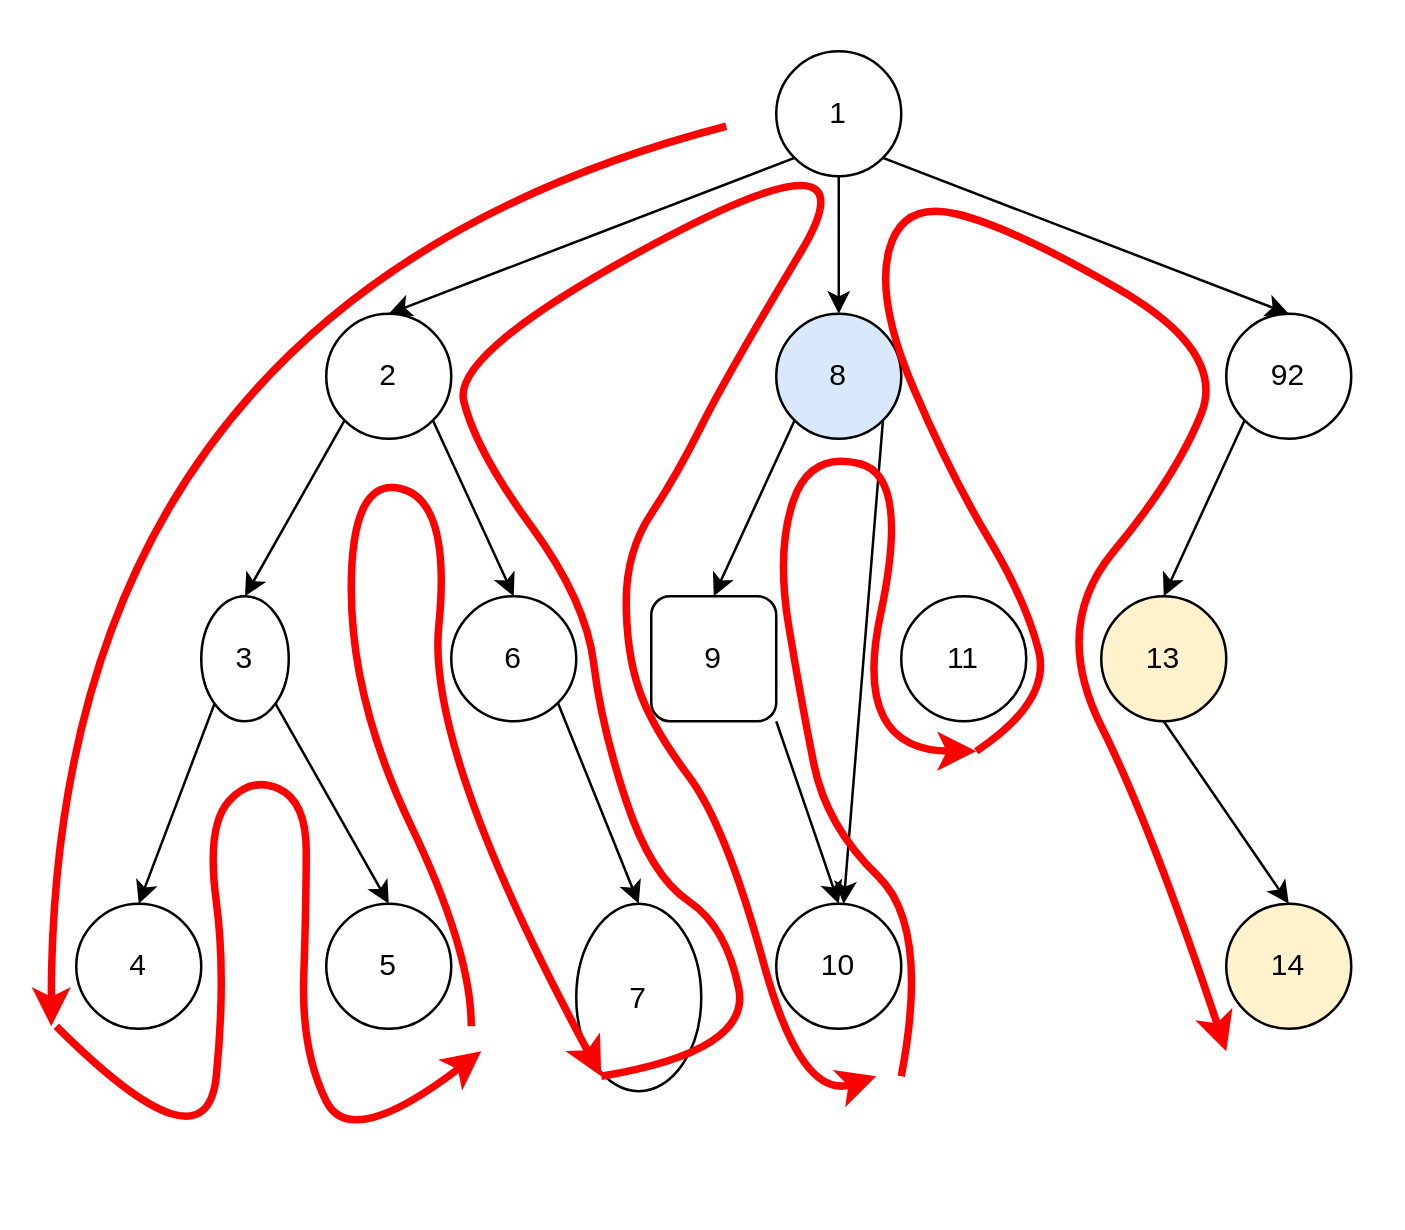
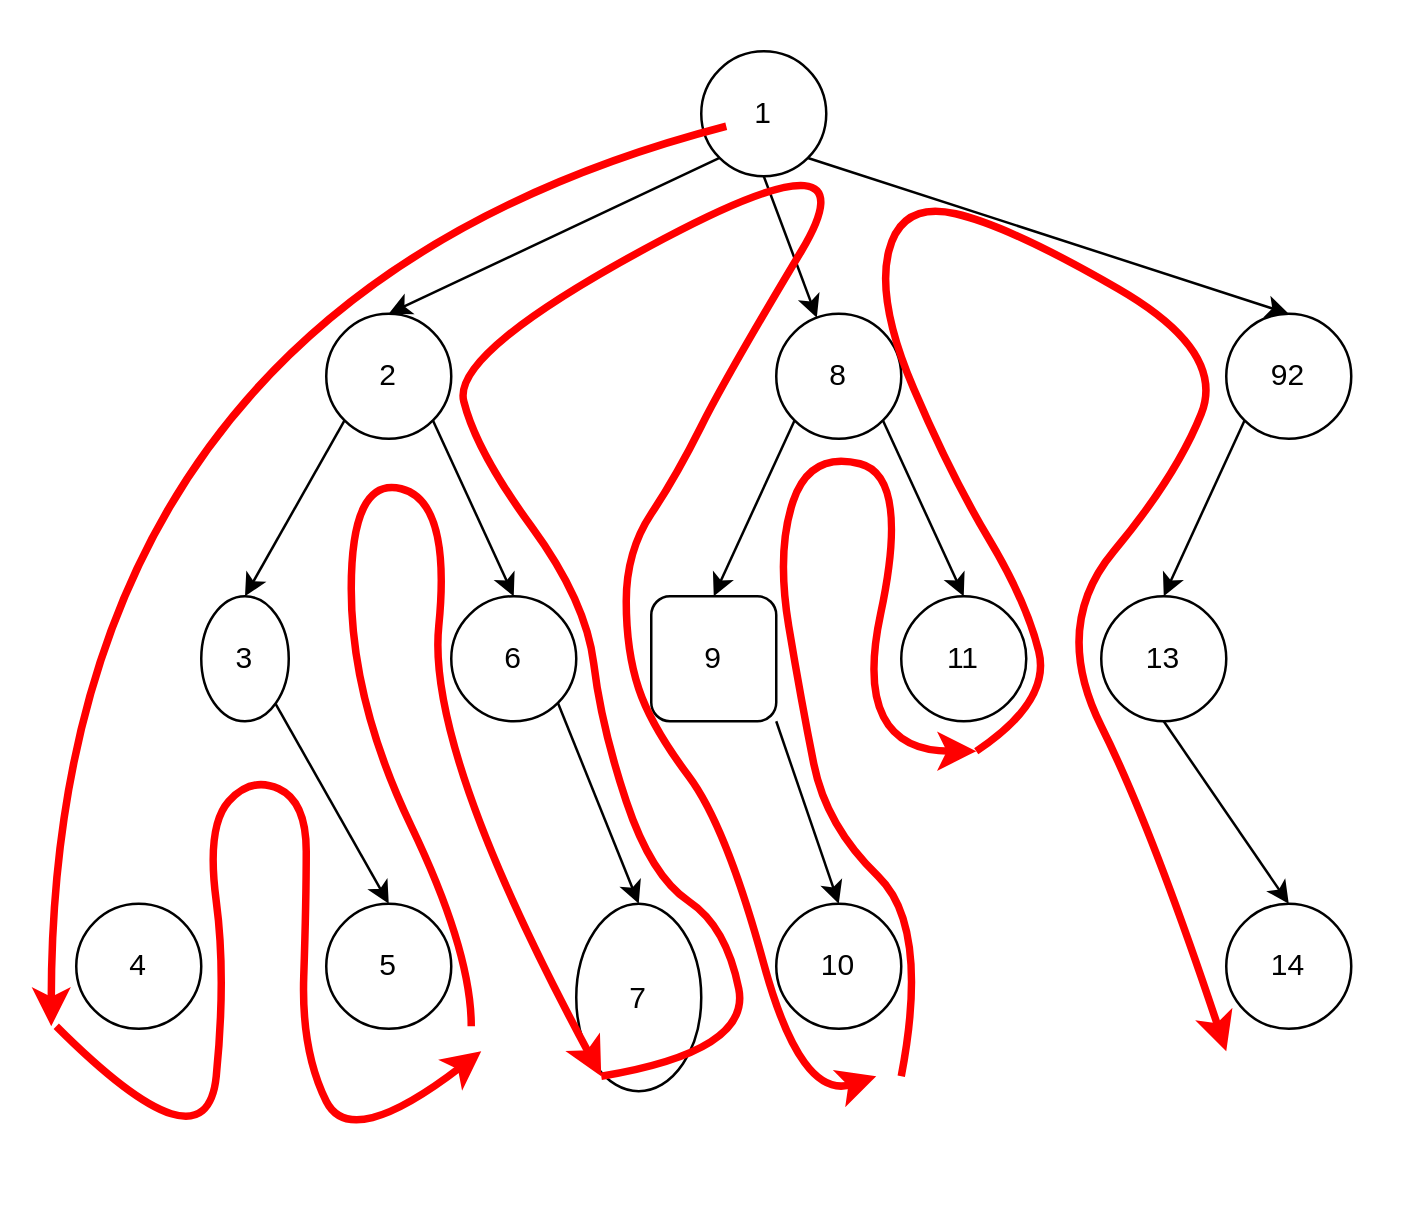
node "1": moved (839, 114) -> (764, 114)
node "8": fillcolor #dae8fc -> #ffffff
node "13": fillcolor #fff2cc -> #ffffff
edge "8" -> "10": now "8" -> "11"
edge "3" -> "4": removed
node "14": fillcolor #fff2cc -> #ffffff
